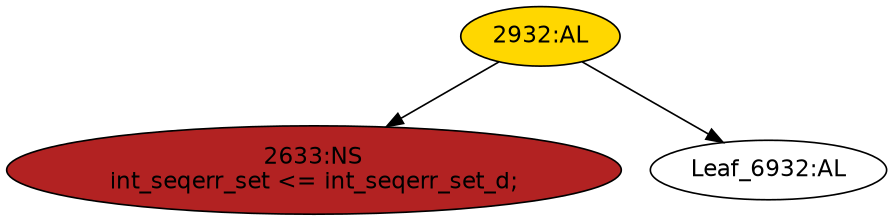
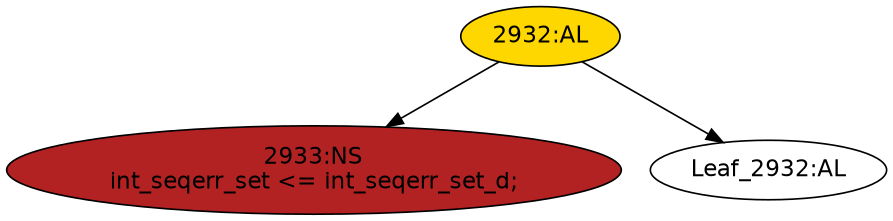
node "2633:NS int_seqerr_set <= int_seqerr_set_d;": label "2633:NS int_seqerr_set <= int_seqerr_set_d;" -> "2933:NS int_seqerr_set <= int_seqerr_set_d;"
node "Leaf_6932:AL": label "Leaf_6932:AL" -> "Leaf_2932:AL"
